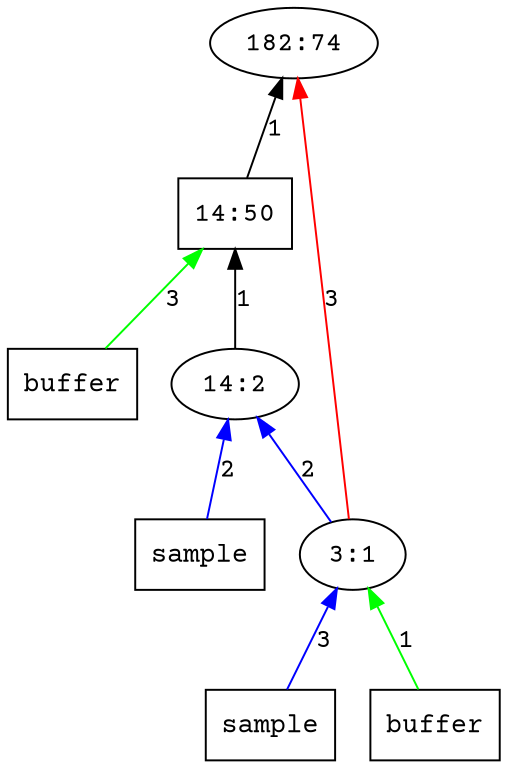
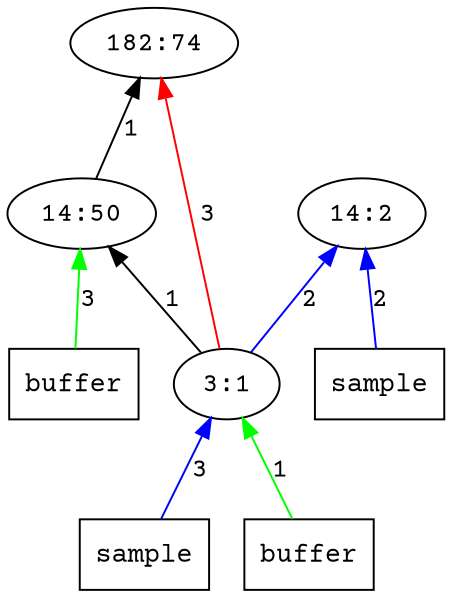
node "14:50": shape box -> ellipse
edge "14:2" -> "14:50": now "3:1" -> "14:50"
